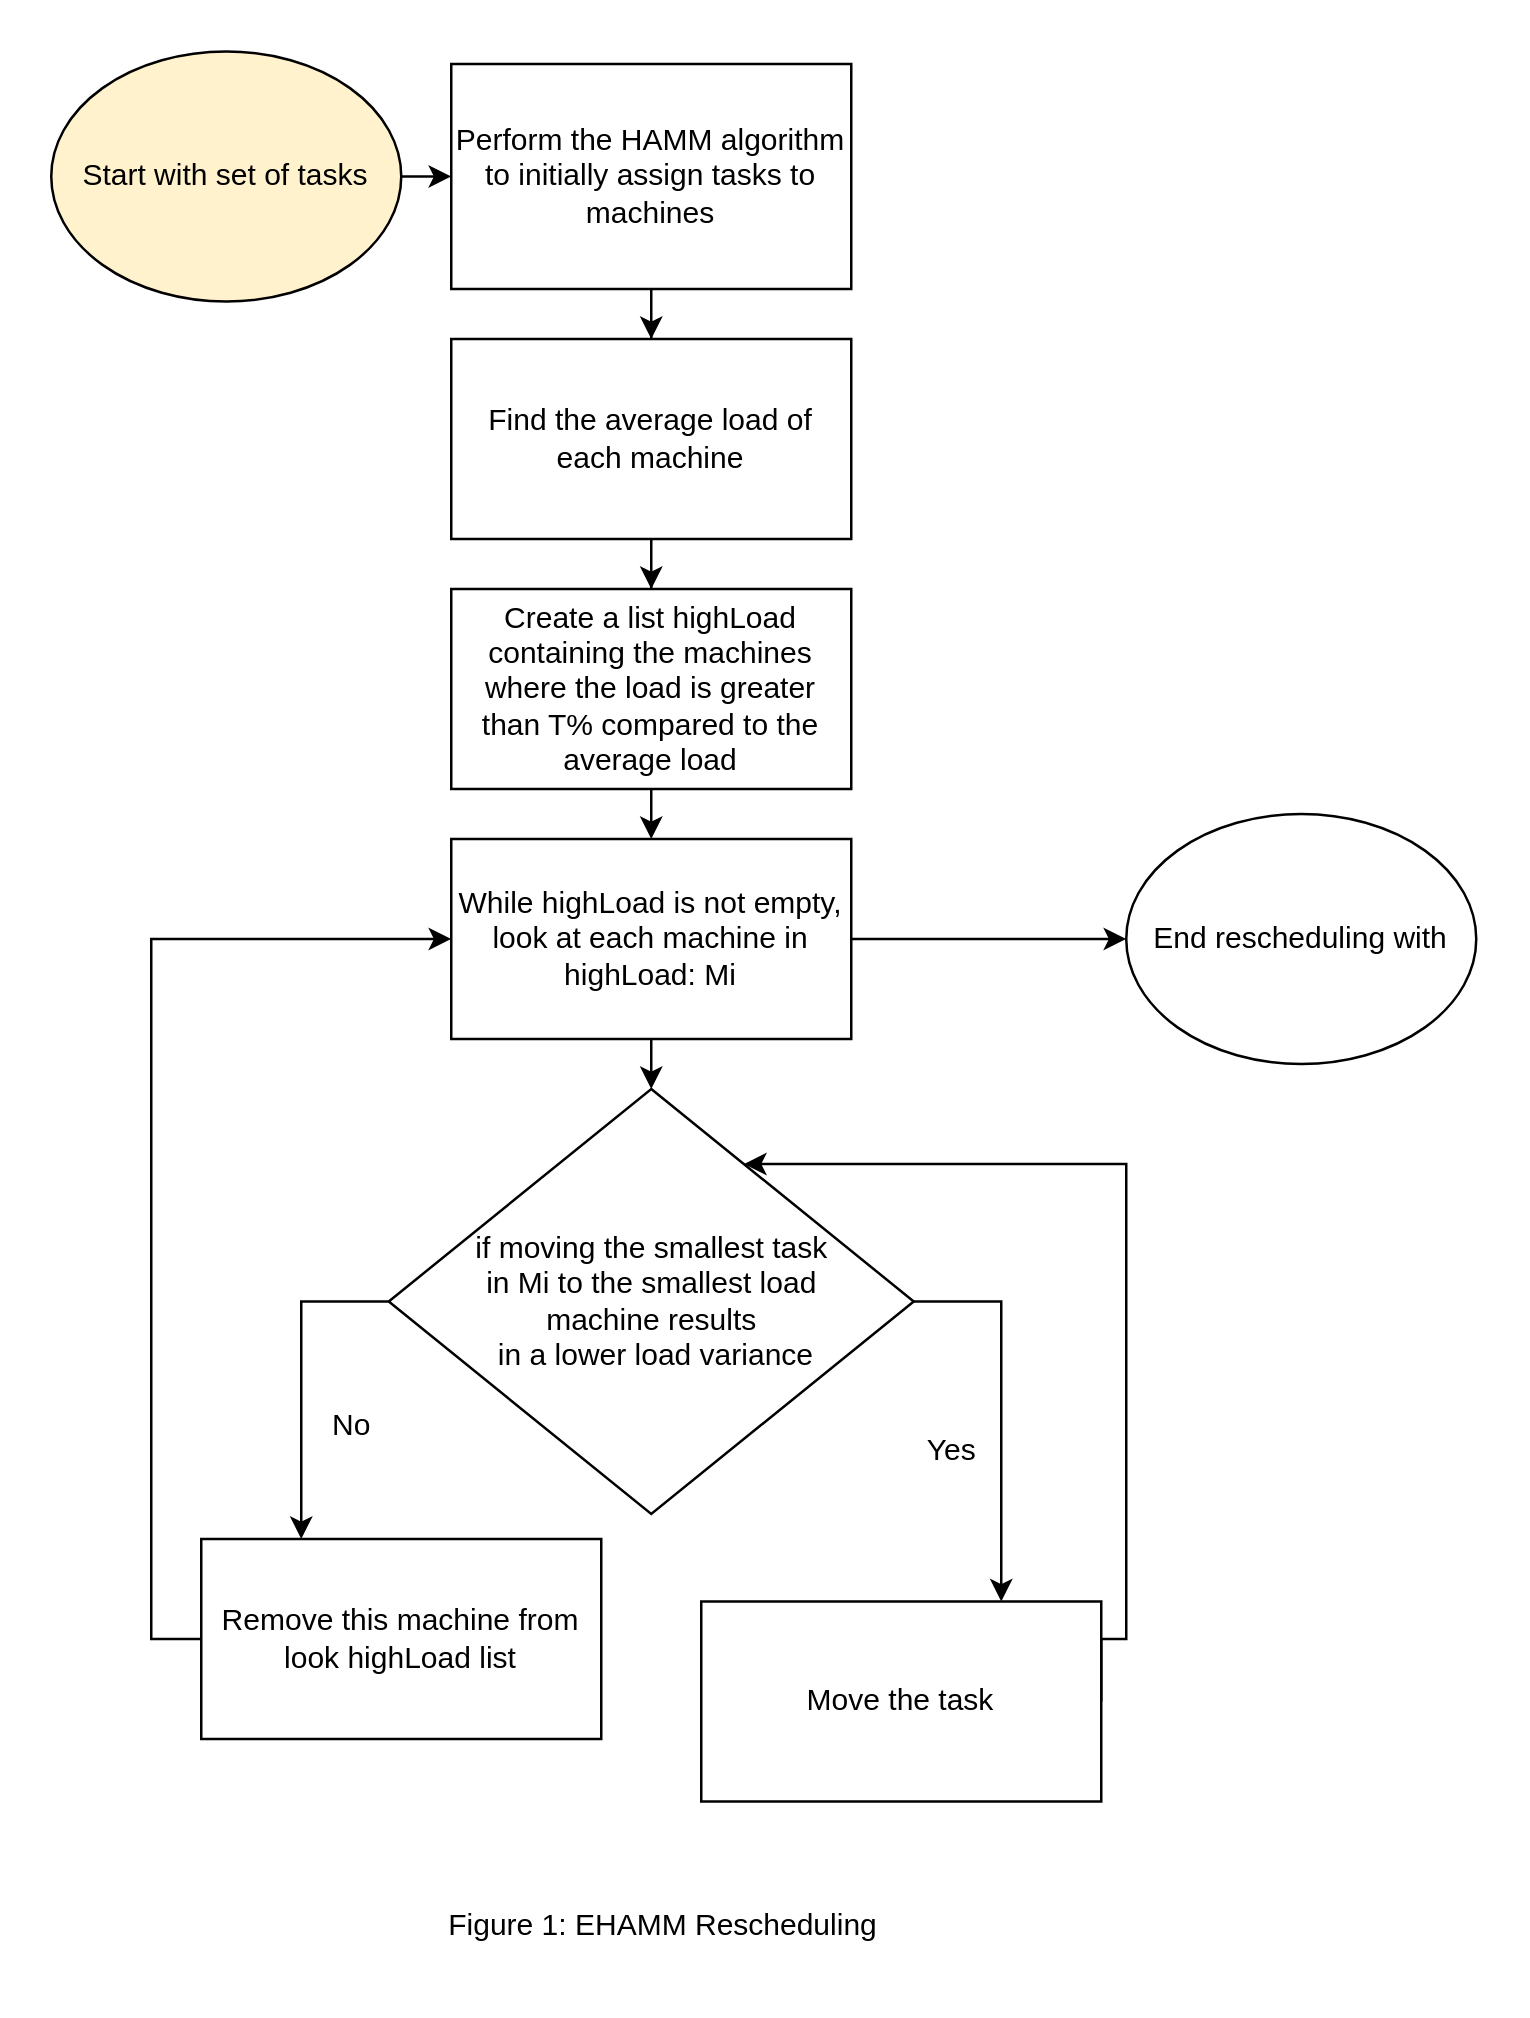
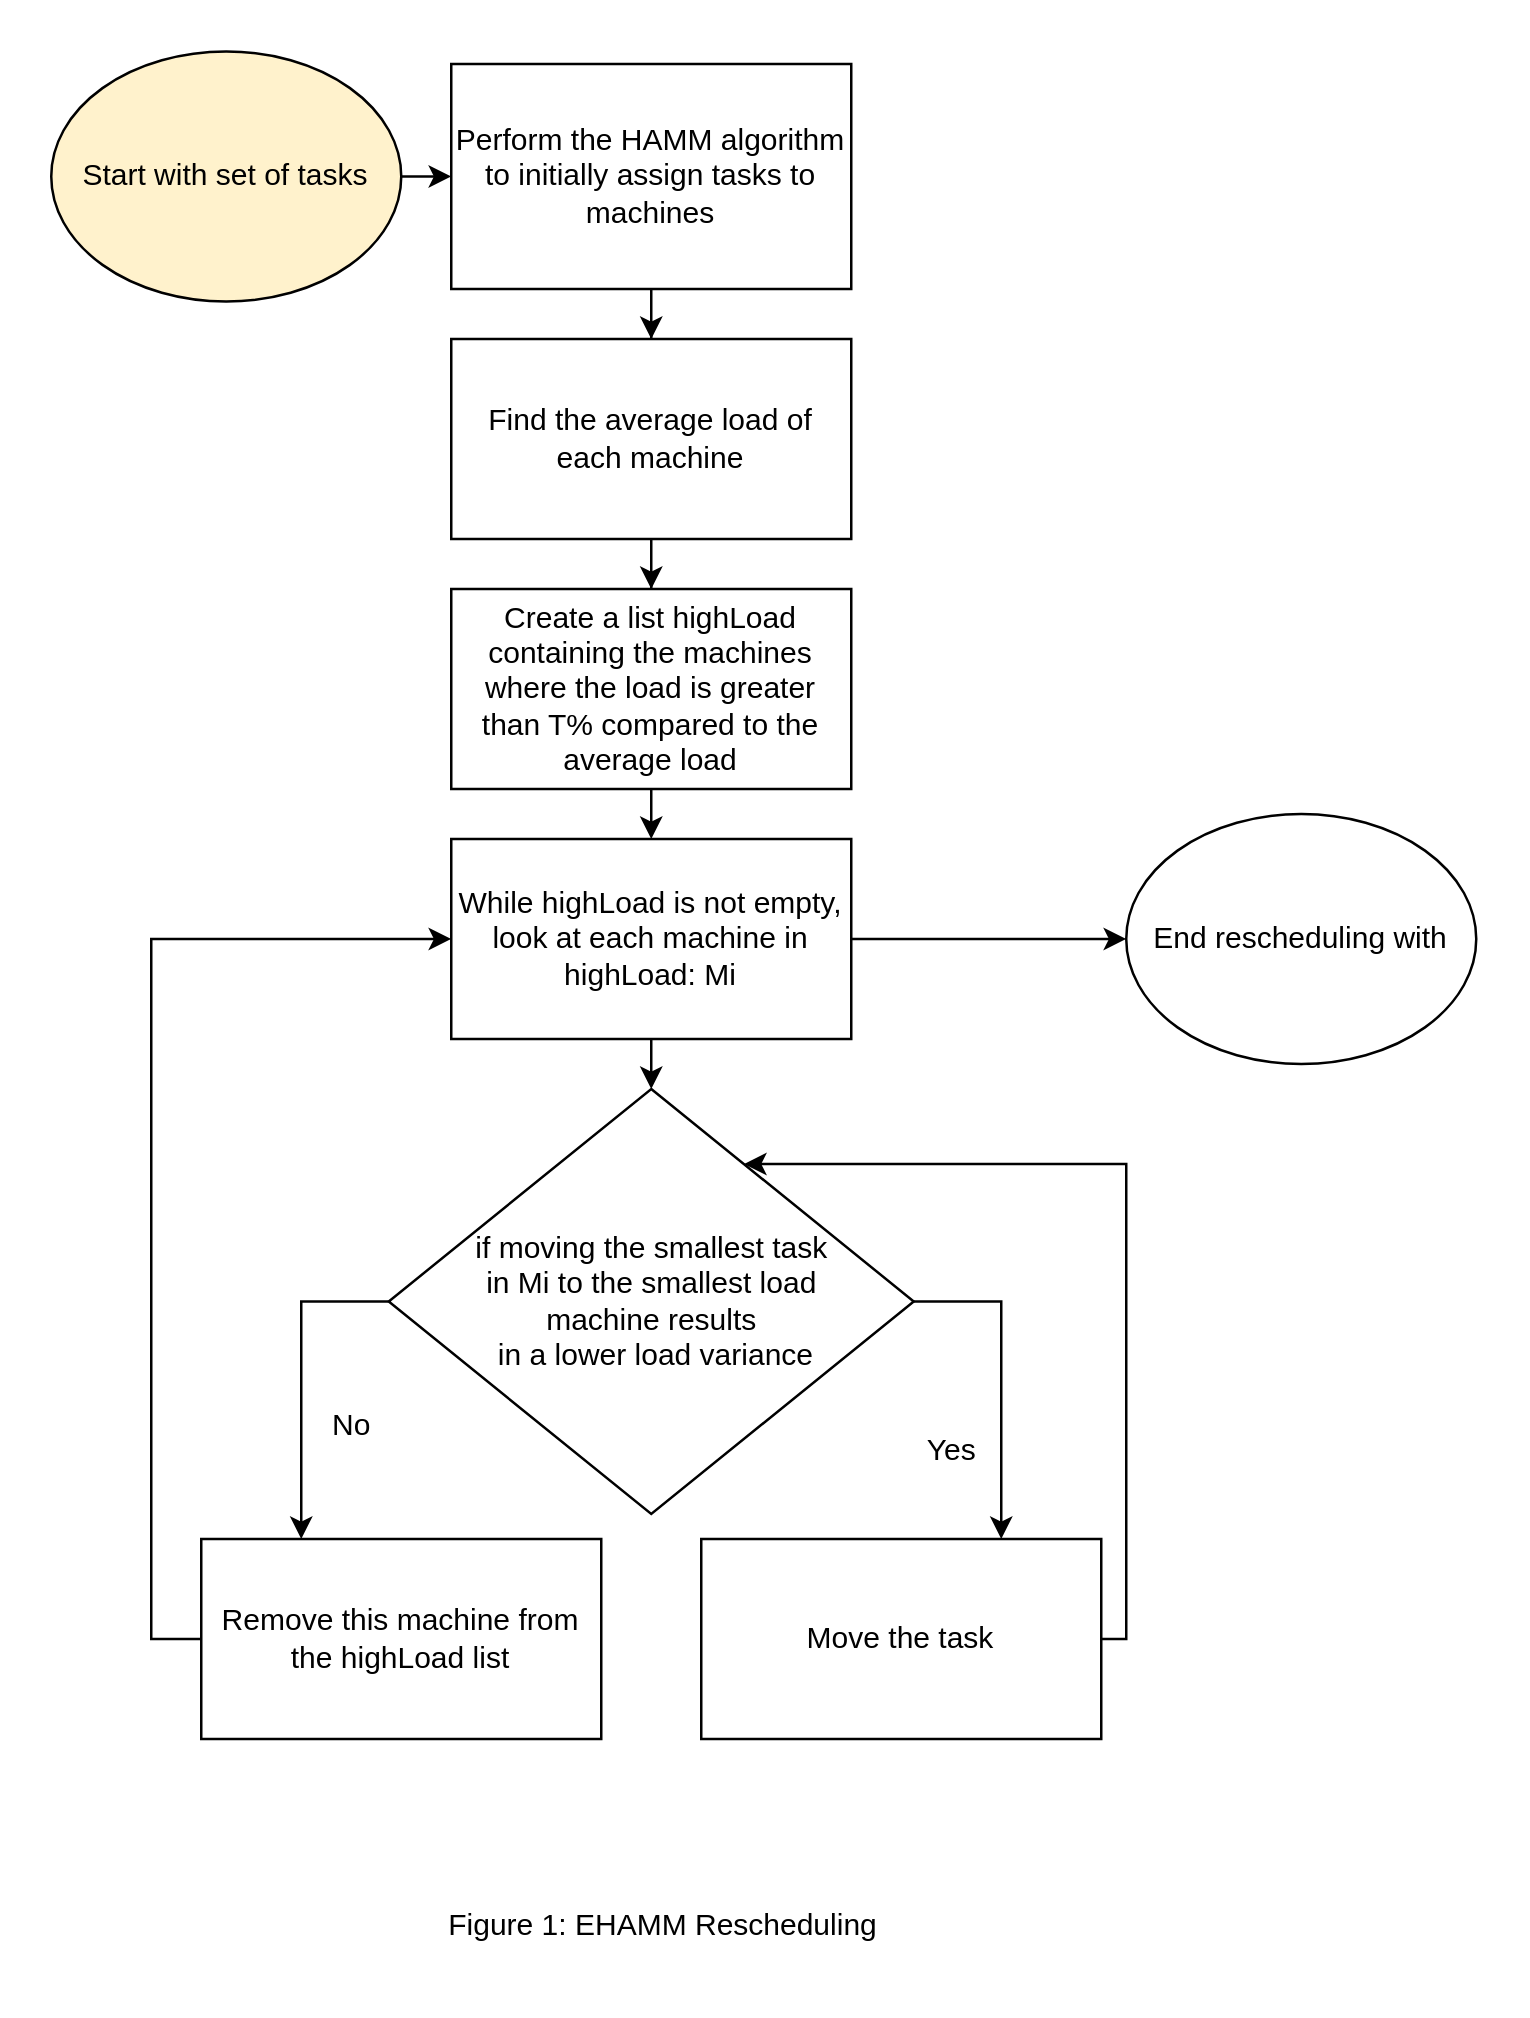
node "Remove this machine from look highLoad list": label "Remove this machine from look highLoad list" -> "Remove this machine from the highLoad list"
node "Move the task": moved (901, 1701) -> (901, 1639)
